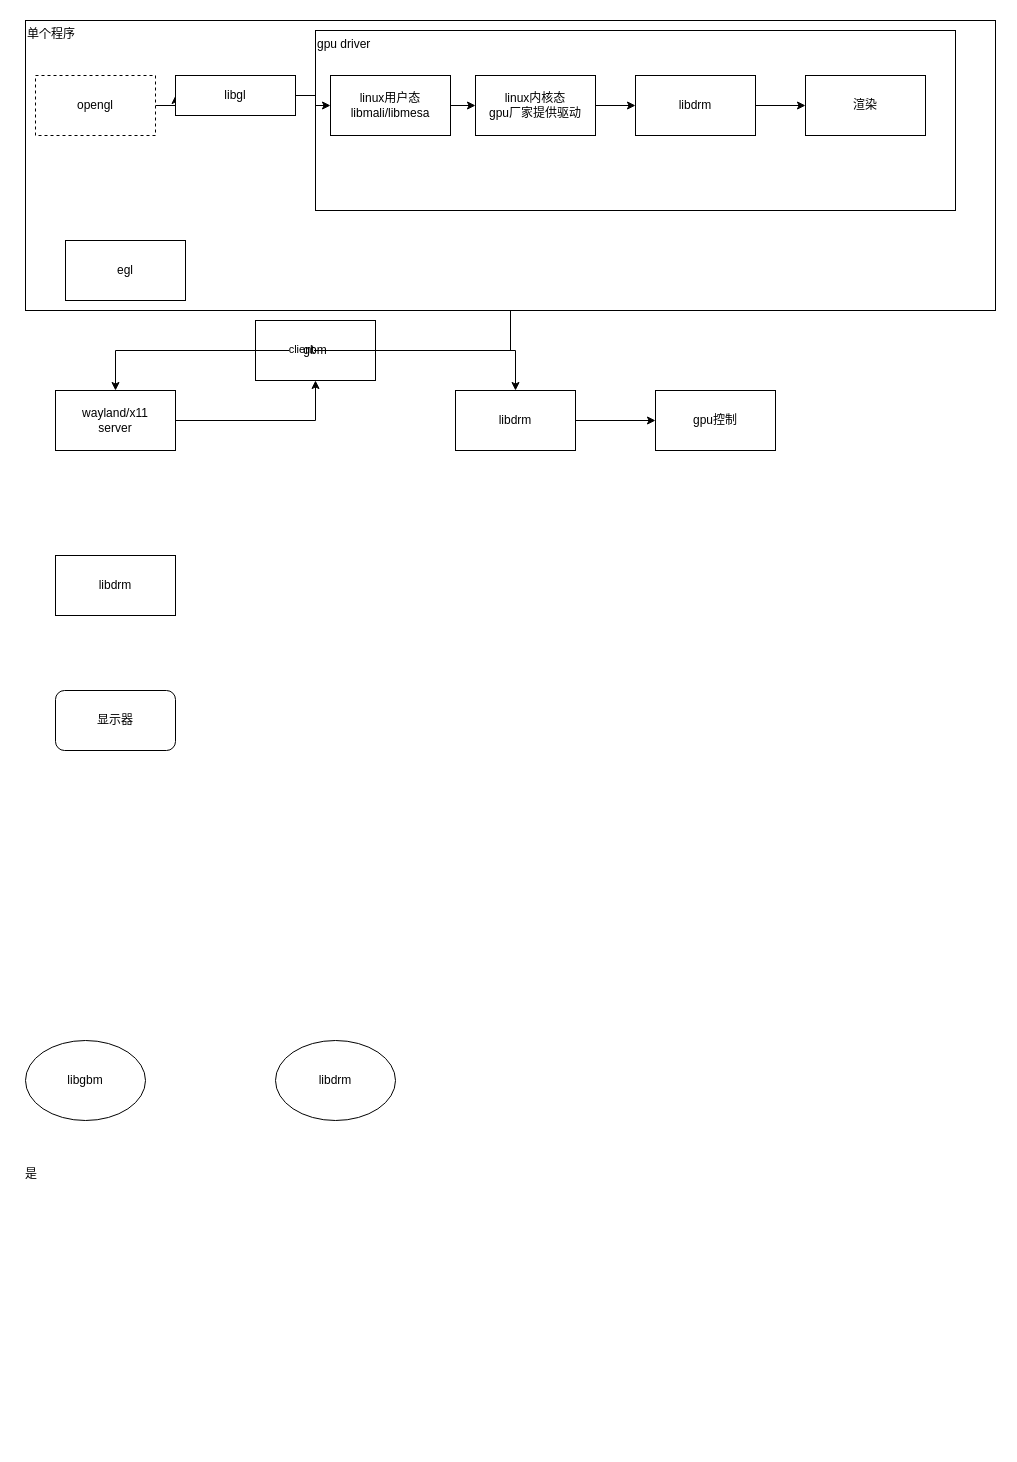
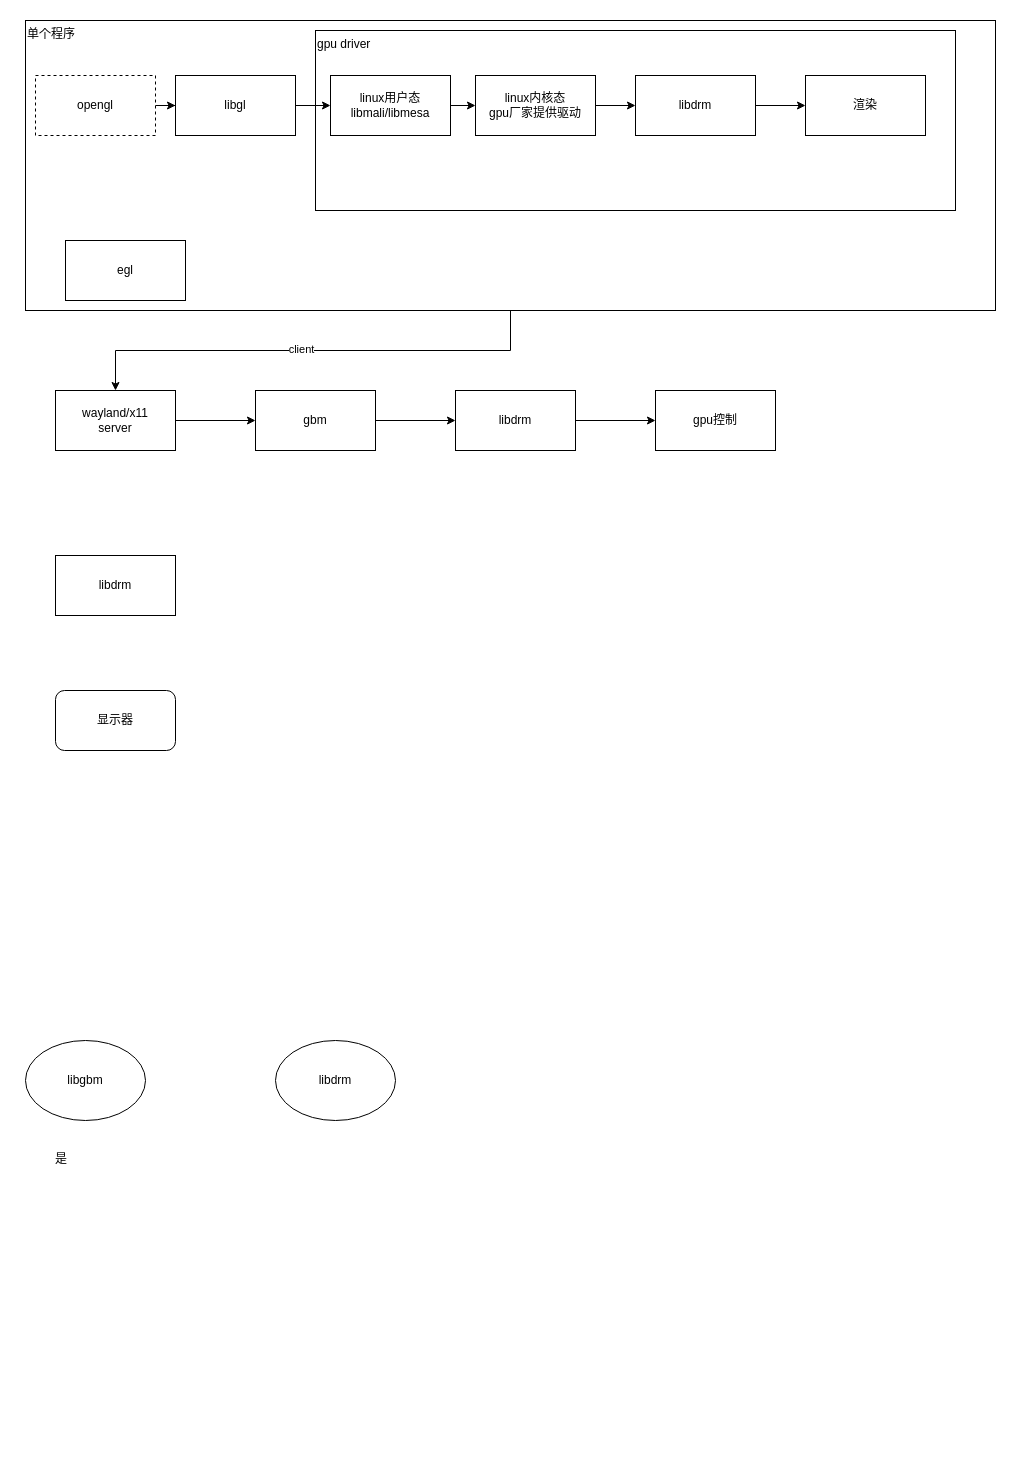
node "libgl": size 120x40 -> 120x60
node "gbm": moved (316, 351) -> (316, 421)
node "是": moved (138, 1296) -> (168, 1281)
